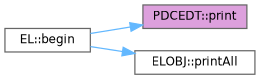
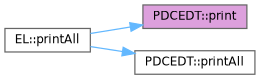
node "EL::begin": label "EL::begin" -> "EL::printAll"
node "ELOBJ::printAll": label "ELOBJ::printAll" -> "PDCEDT::printAll"
